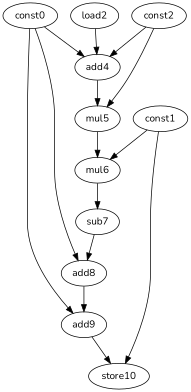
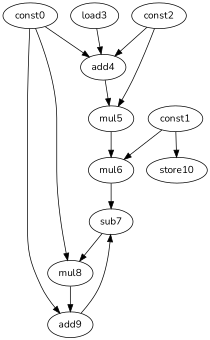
node "load2": label "load2" -> "load3"
node "add8": label "add8" -> "mul8"
edge "add9" -> "store10": now "add9" -> "sub7"
